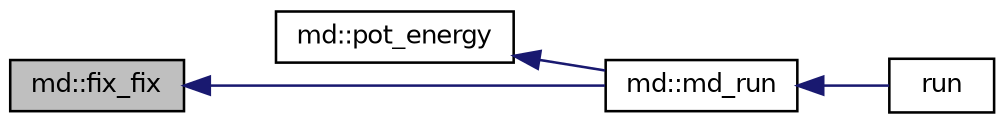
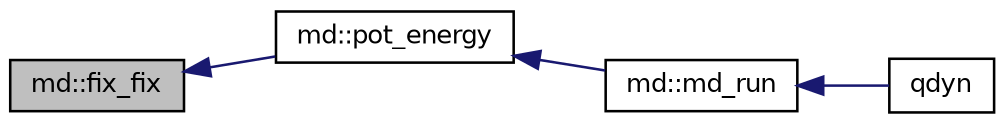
edge "md::md_run" -> "md::fix_fix": now "md::pot_energy" -> "md::fix_fix"
node "run": label "run" -> "qdyn"
